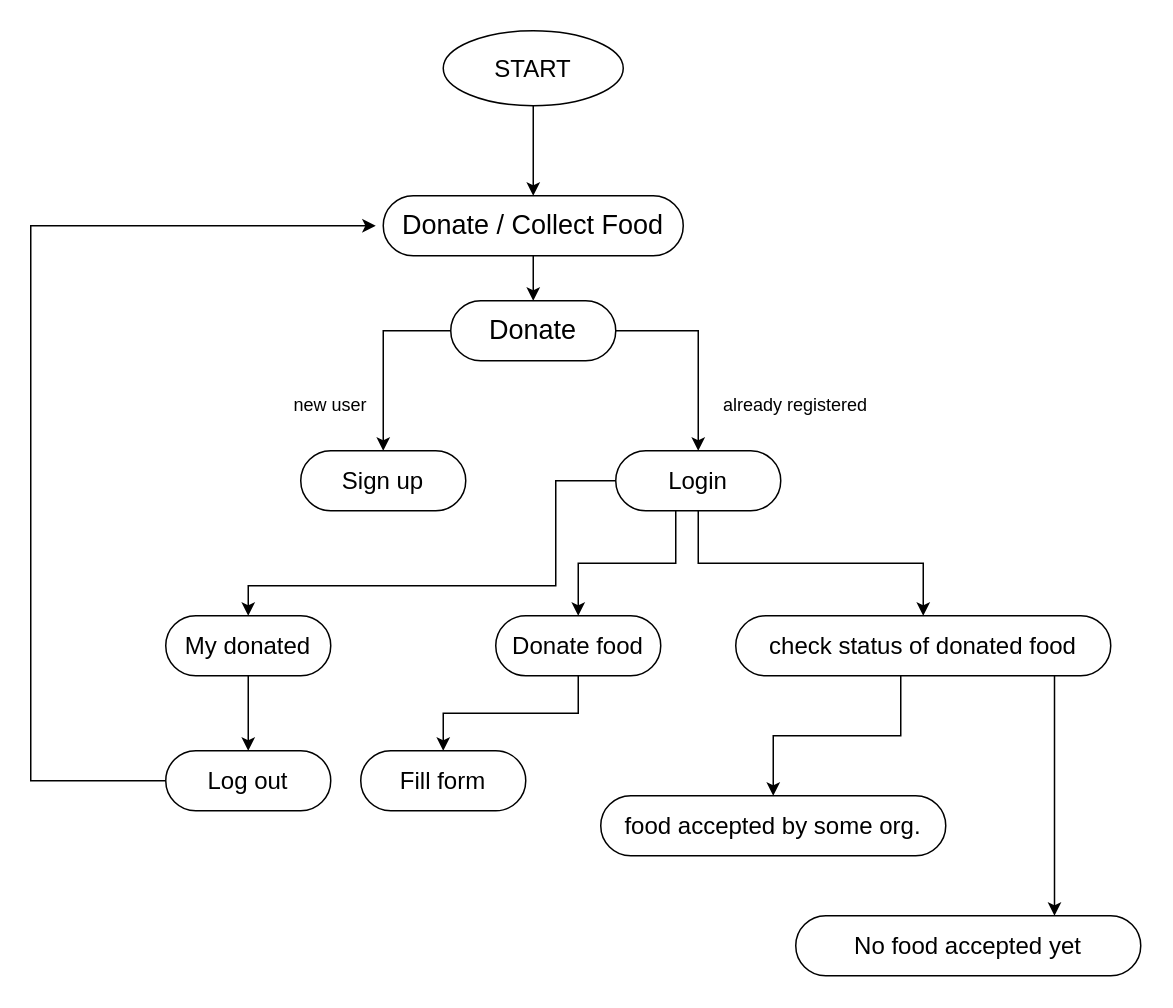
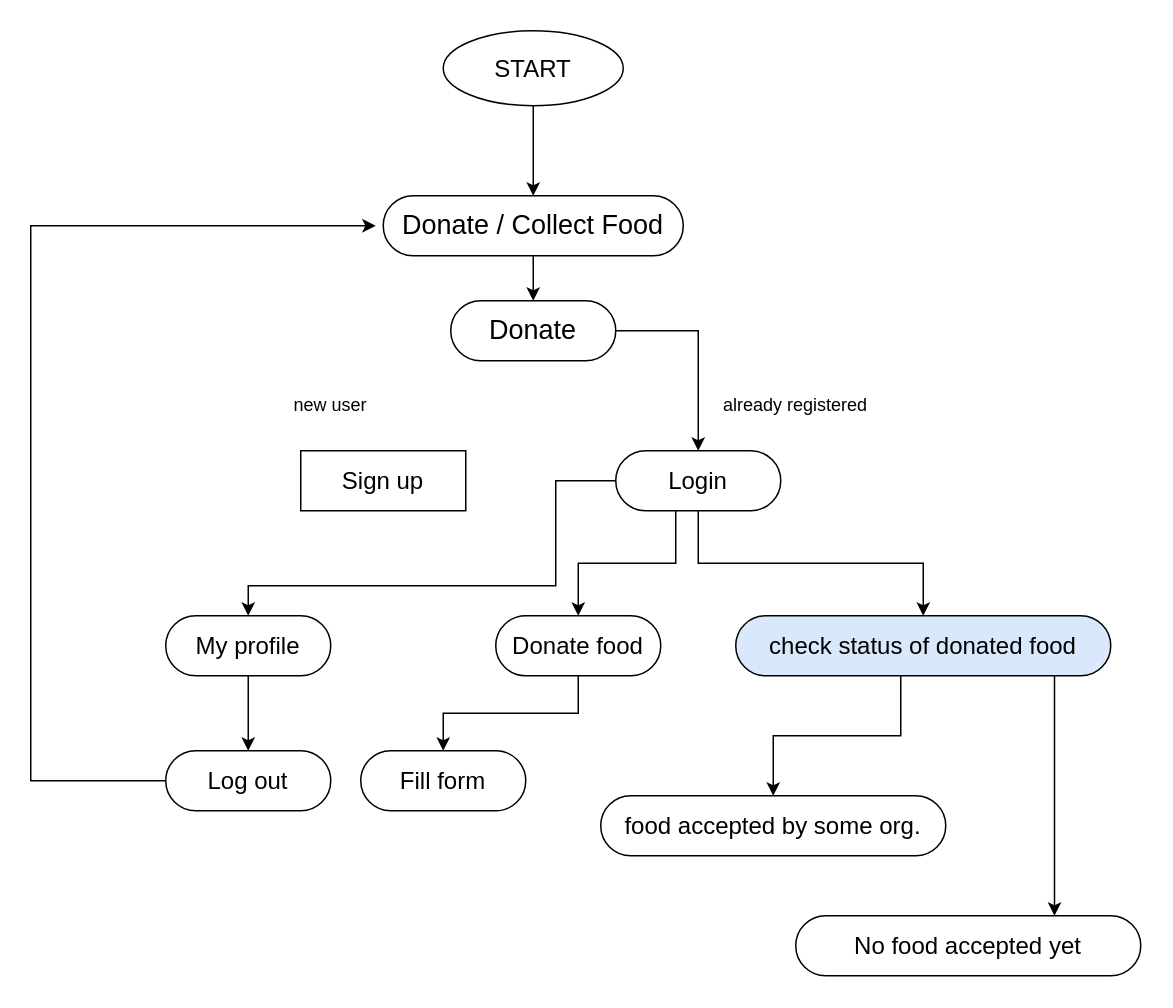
edge "Donate" -> "Sign up": removed
node "Sign up": shape rounded rectangle -> rectangle
node "My donated": label "My donated" -> "My profile"
node "check status of donated food": fillcolor #ffffff -> #dae8fc
